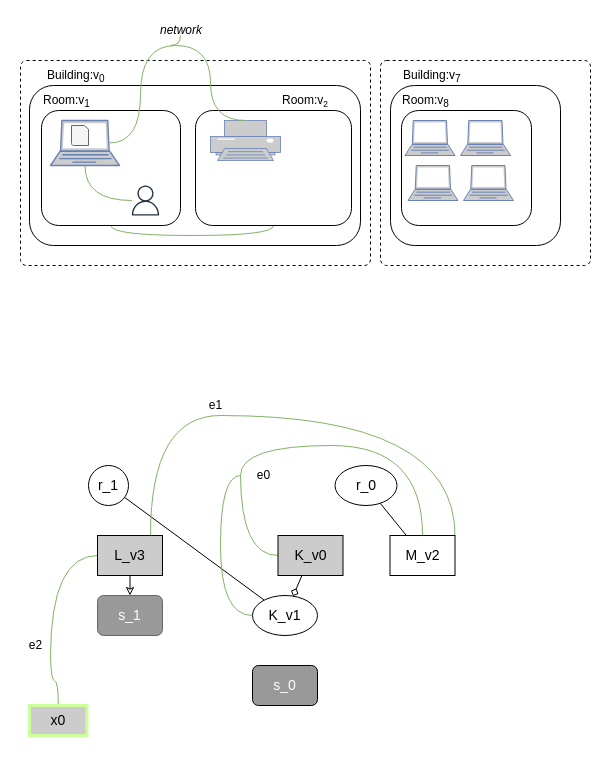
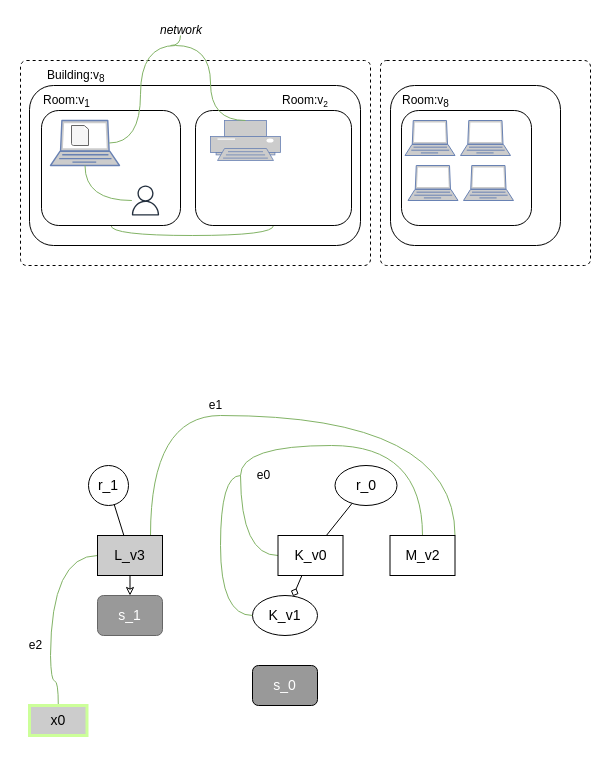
node "Building:v0": label "Building:v0" -> "Building:v8"
node "Building:v7": removed
edge "r_0" -- "M_v2": now "r_0" -- "K_v0"
edge "r_1" -- "K_v1": now "r_1" -- "L_v3"
node "K_v0": fillcolor #cccccc -> #ffffff
